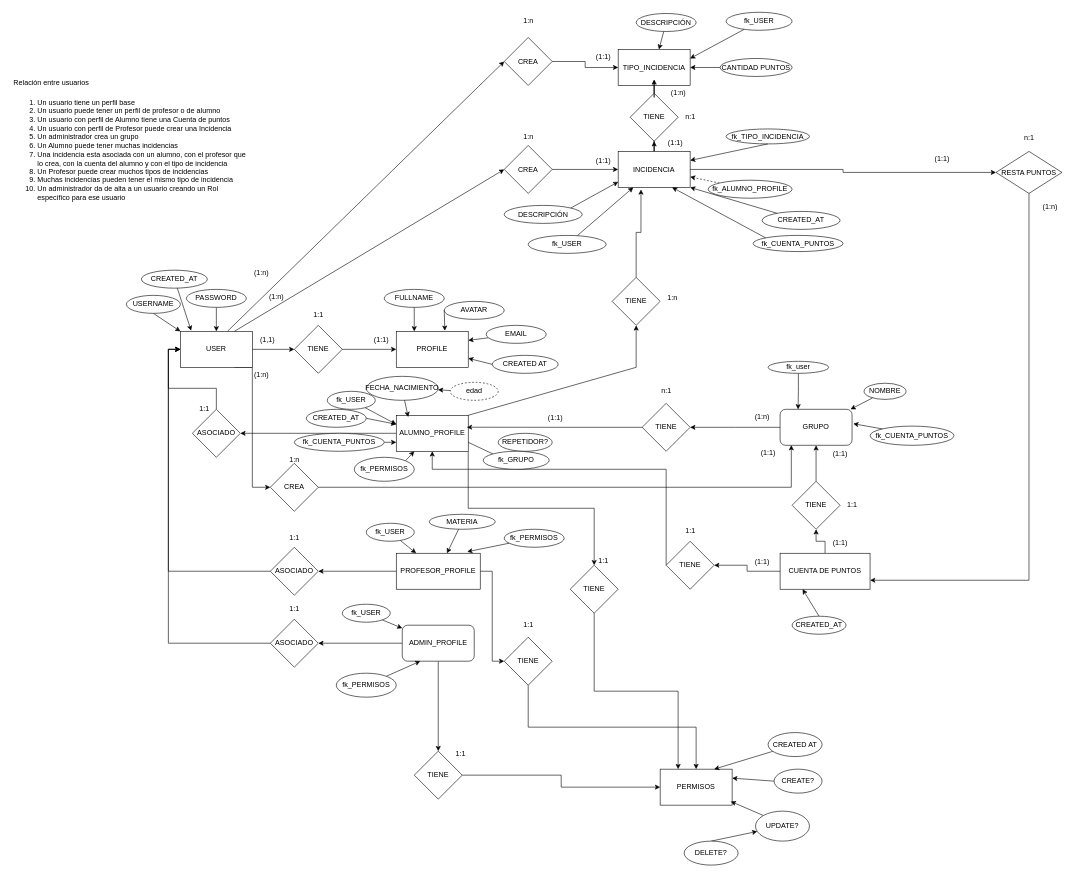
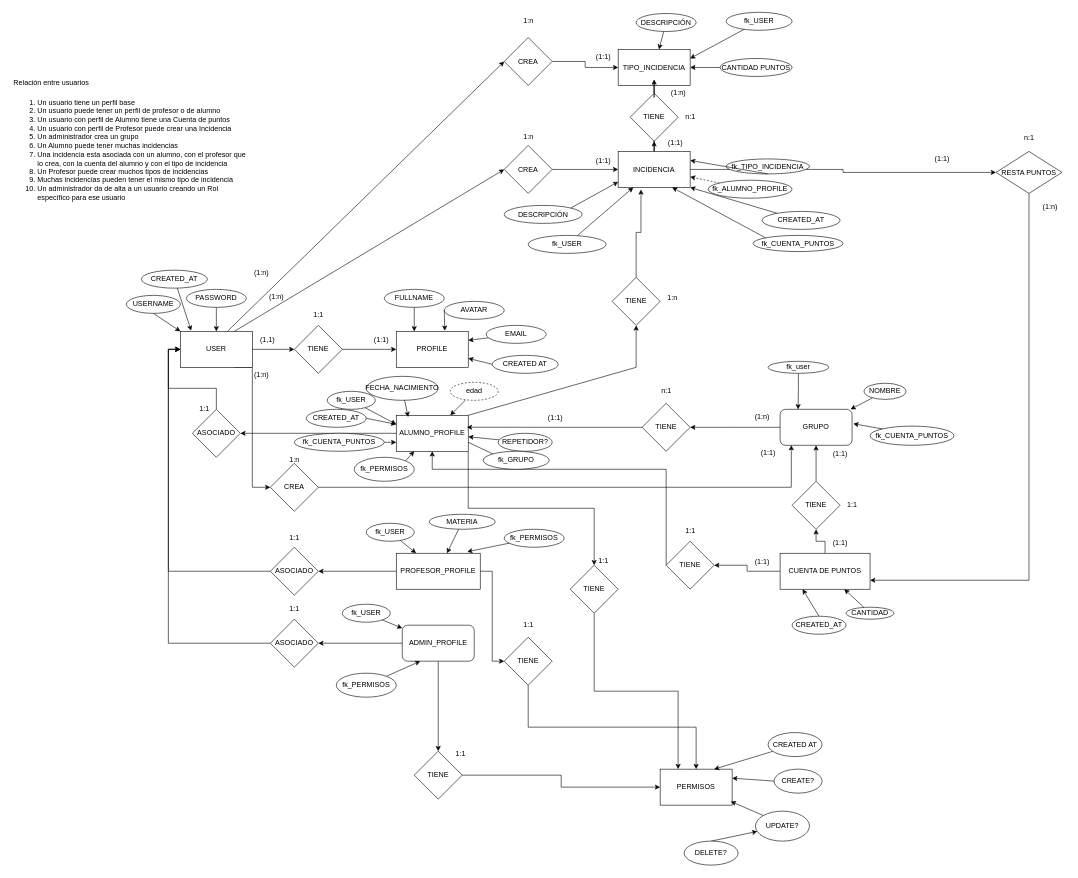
node "fk_TIPO_INCIDENCIA": moved (768, 137) -> (768, 167)
edge "edad" -> "FECHA_NACIMIENTO": now "edad" -> "ALUMNO_PROFILE"
edge "REPETIDOR?" -> "ALUMNO_PROFILE": added
edge "CANTIDAD" -> "CUENTA DE PUNTOS": added
node "CANTIDAD": added
